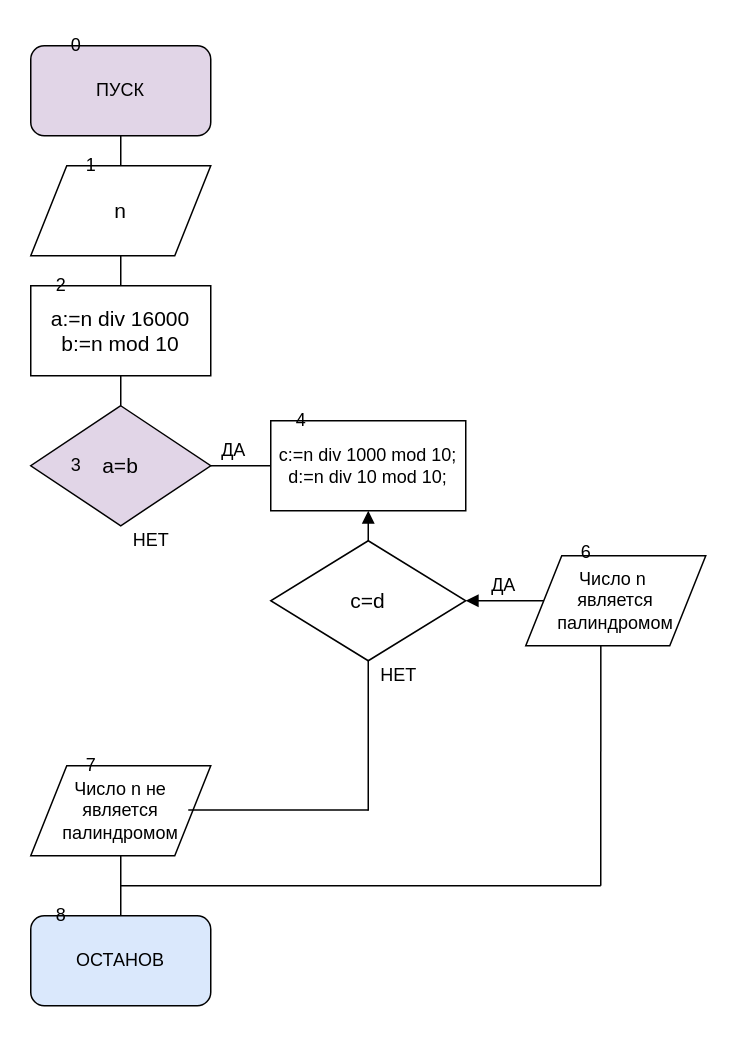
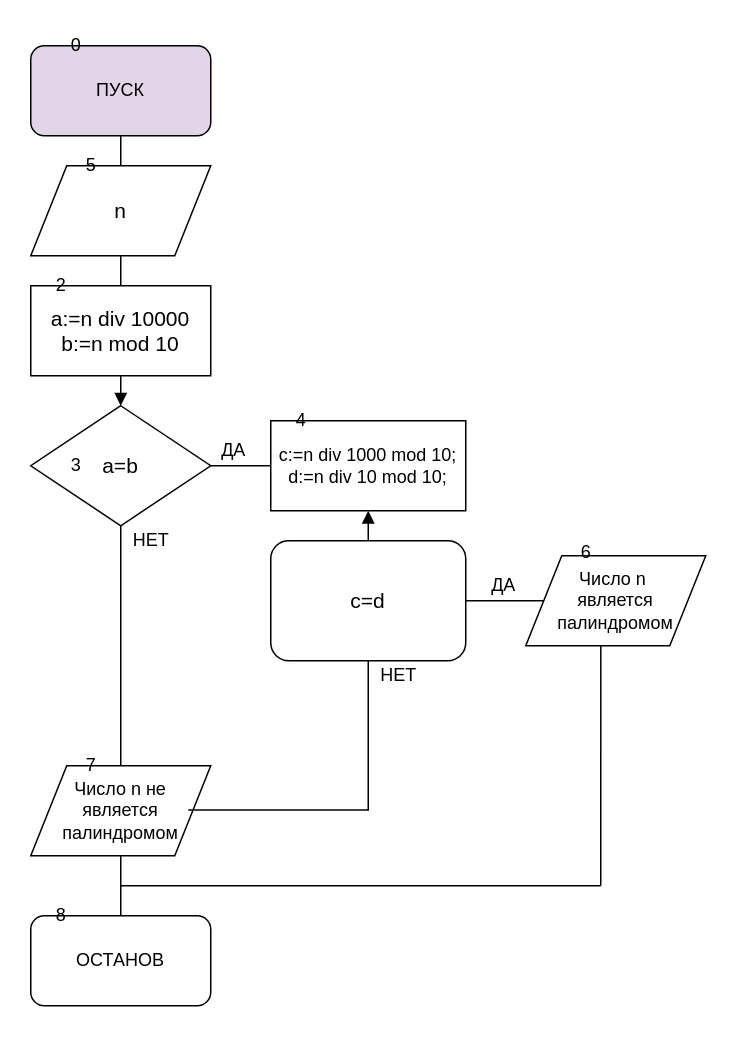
node "1": label "1" -> "5"
node "a:=n div 16000 b:=n mod 10": label "a:=n div 16000 b:=n mod 10" -> "a:=n div 10000 b:=n mod 10"
edge "ПУСК" -- "a=b": arrowhead none -> block
node "a=b": fillcolor #e1d5e7 -> #ffffff
node "c=d": shape diamond -> rounded rectangle
edge "Число n является палиндромом" -> "c=d": arrowhead block -> none
edge "a=b" -- "Число n не является палиндромом": added
node "ОСТАНОВ": fillcolor #dae8fc -> #ffffff
